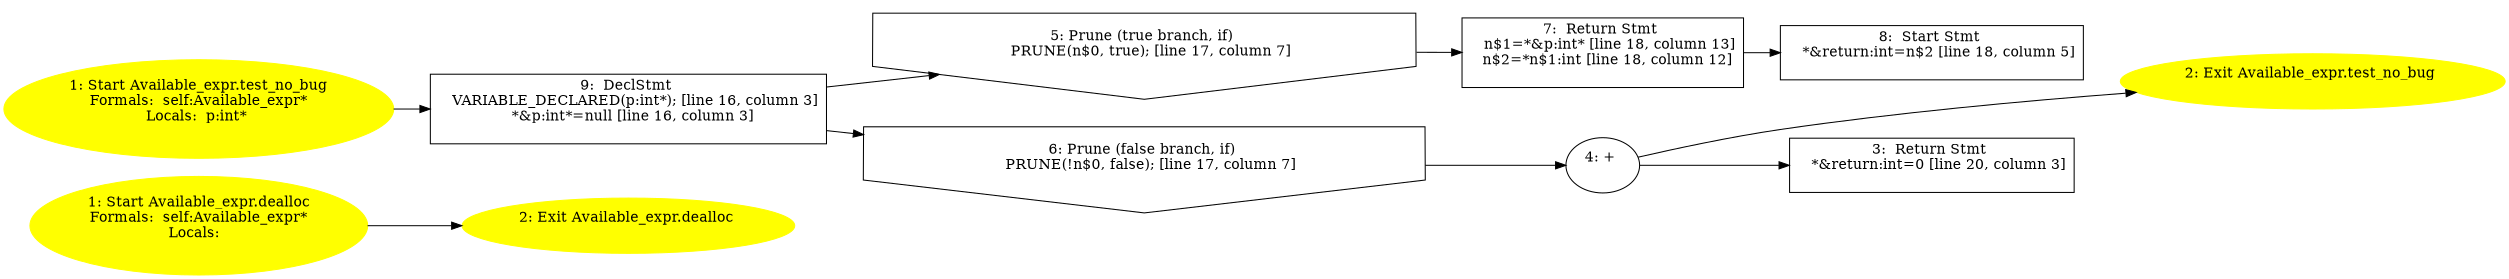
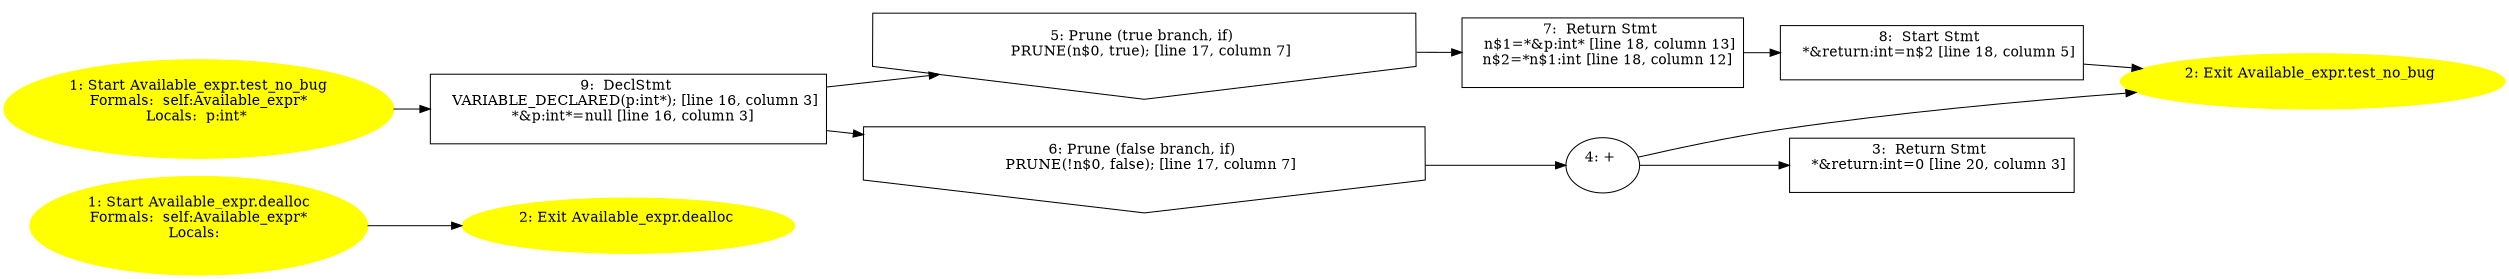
edge "8:  Start Stmt *&return:int=n$2 [line 18, column 5]" -> "2: Exit Available_expr.test_no_bug": added
